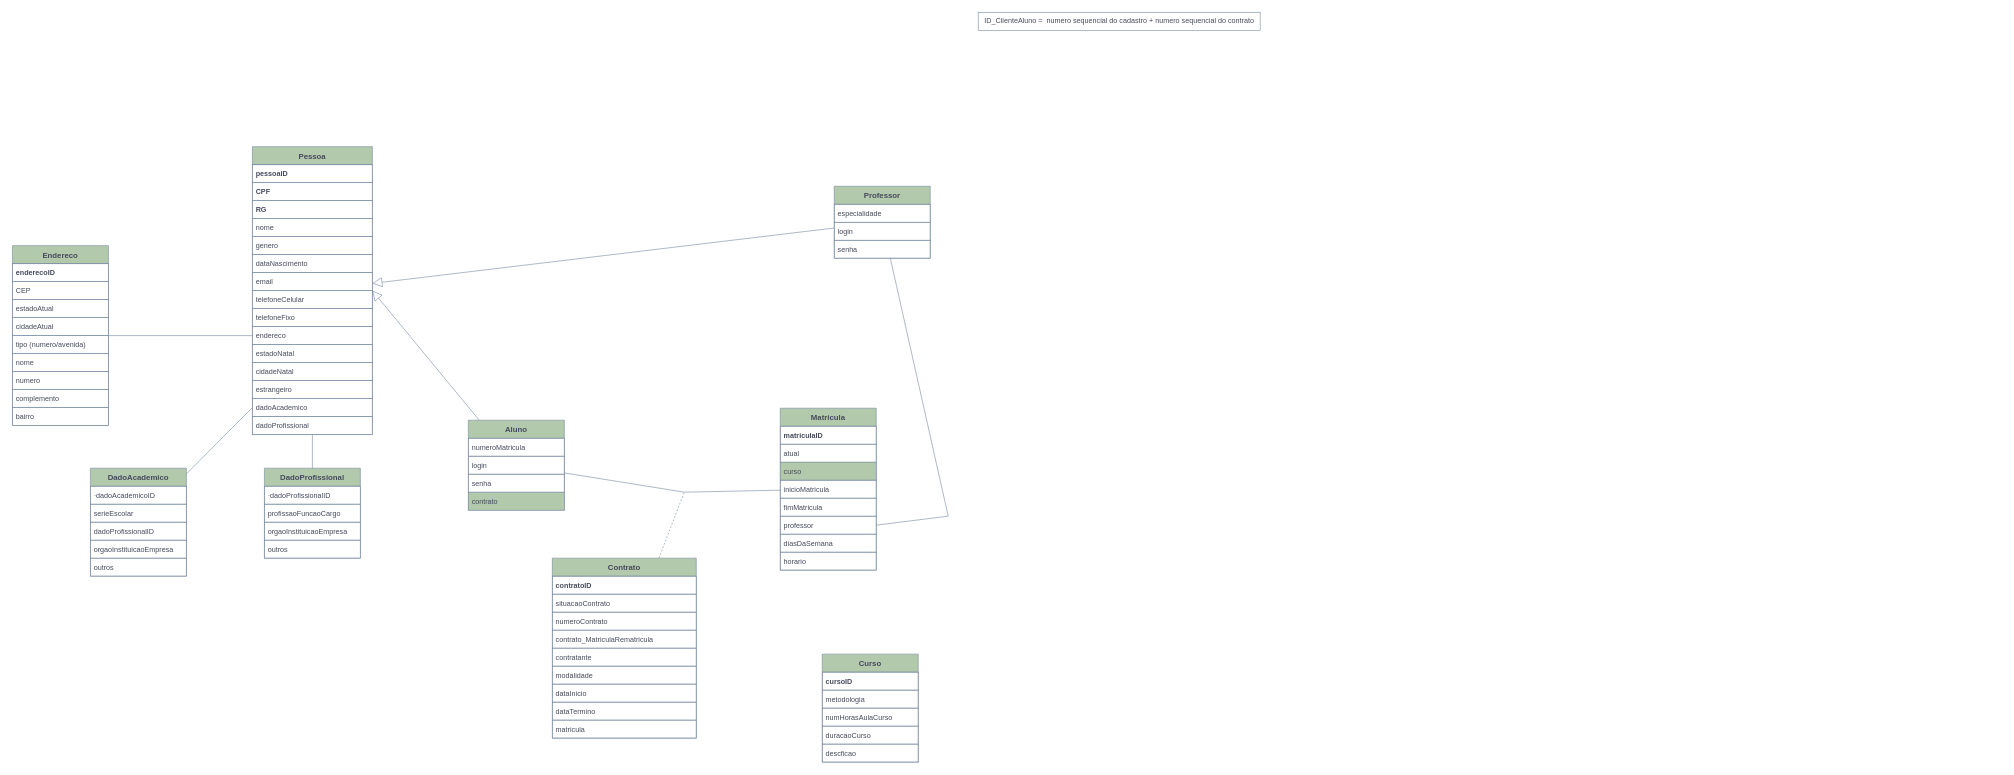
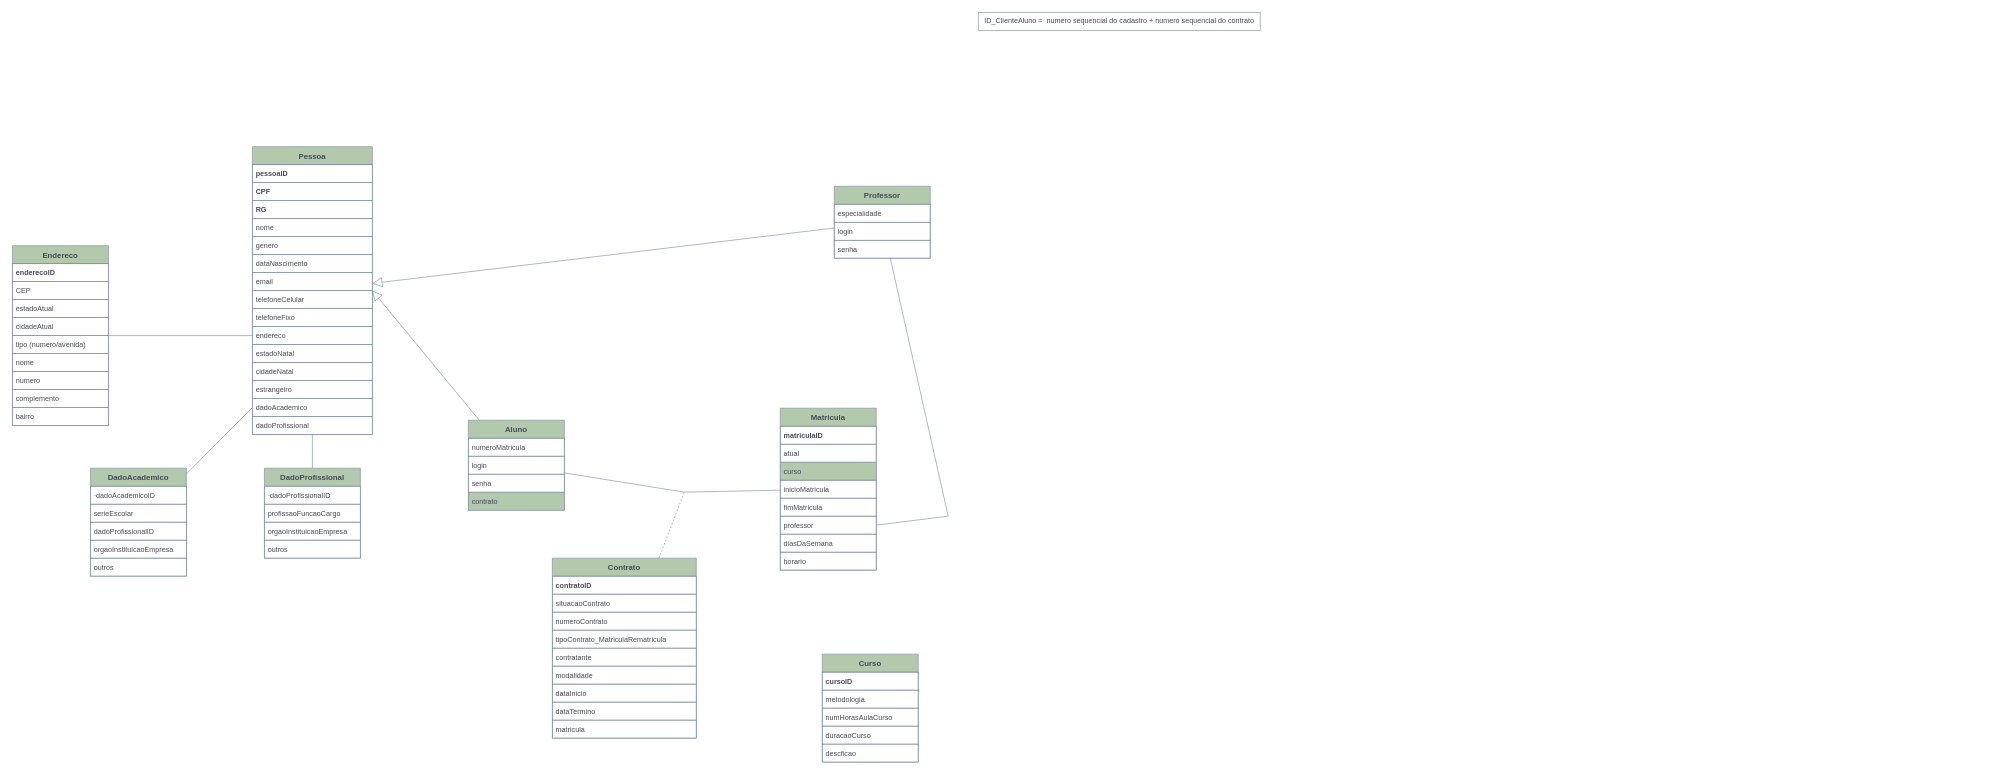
node "contrato_MatriculaRematricula": label "contrato_MatriculaRematricula" -> "tipoContrato_MatriculaRematricula"
